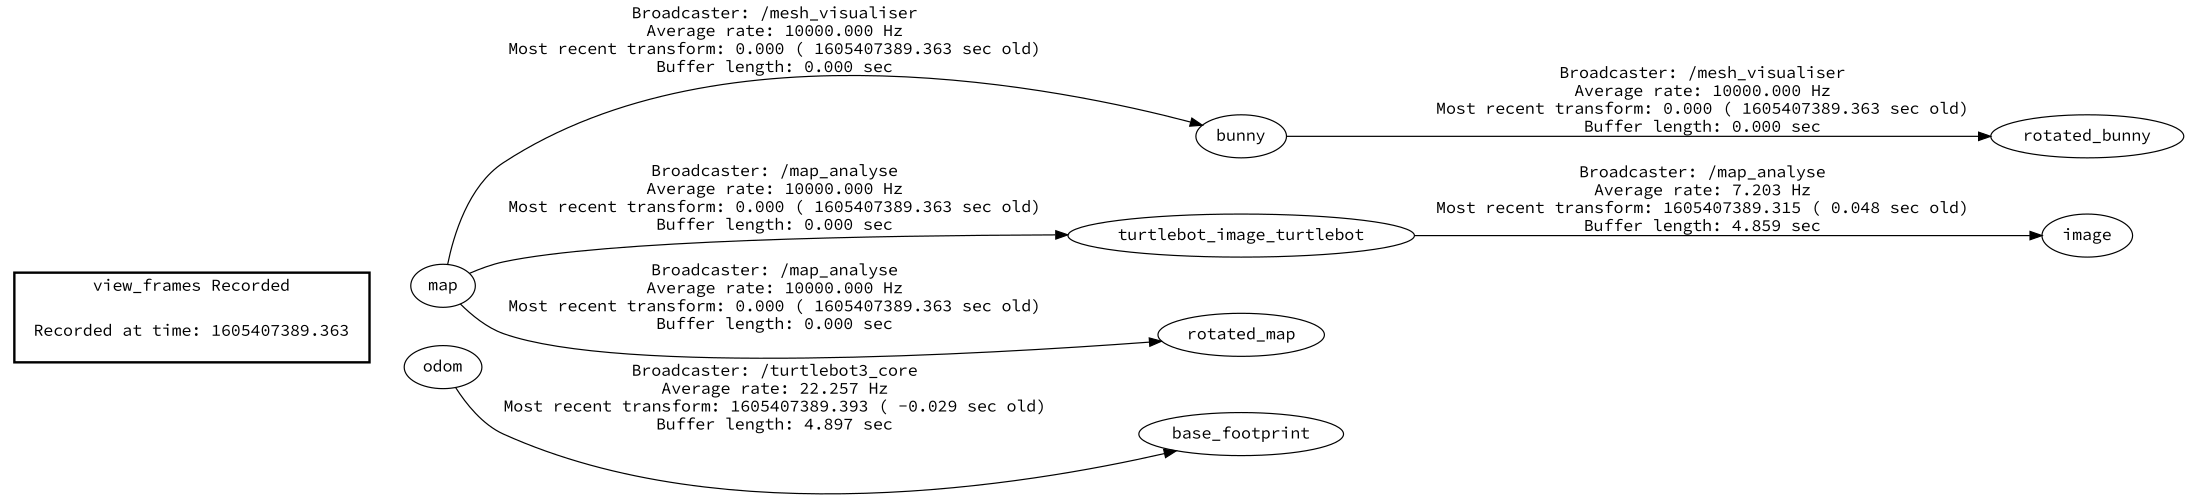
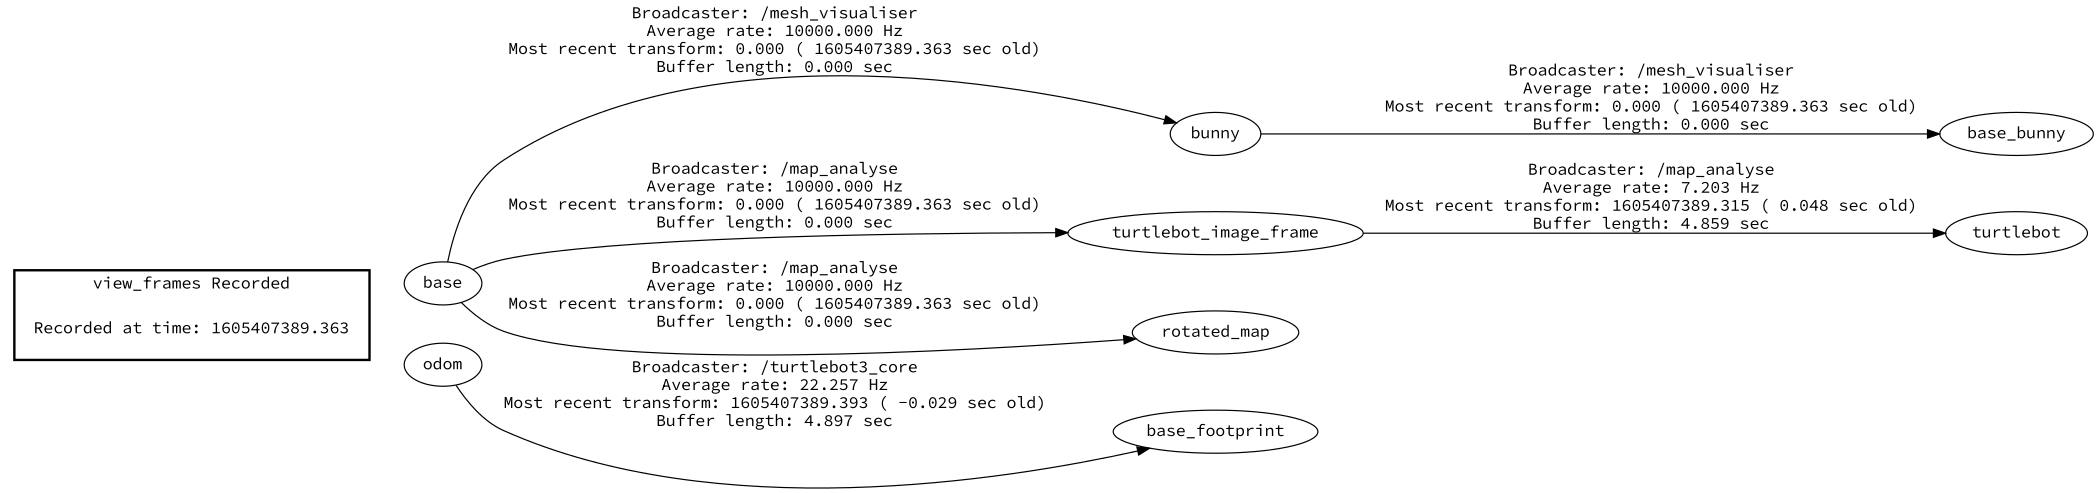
node "rotated_bunny": label "rotated_bunny" -> "base_bunny"
node "turtlebot_image_turtlebot": label "turtlebot_image_turtlebot" -> "turtlebot_image_frame"
node "image": label "image" -> "turtlebot"
node "map": label "map" -> "base"
